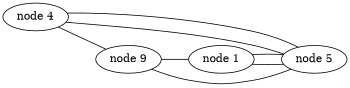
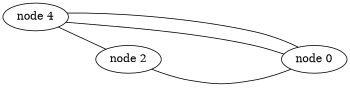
node "node 9": label "node 9" -> "node 2"
node "node 1": removed
node "node 5": label "node 5" -> "node 0"
